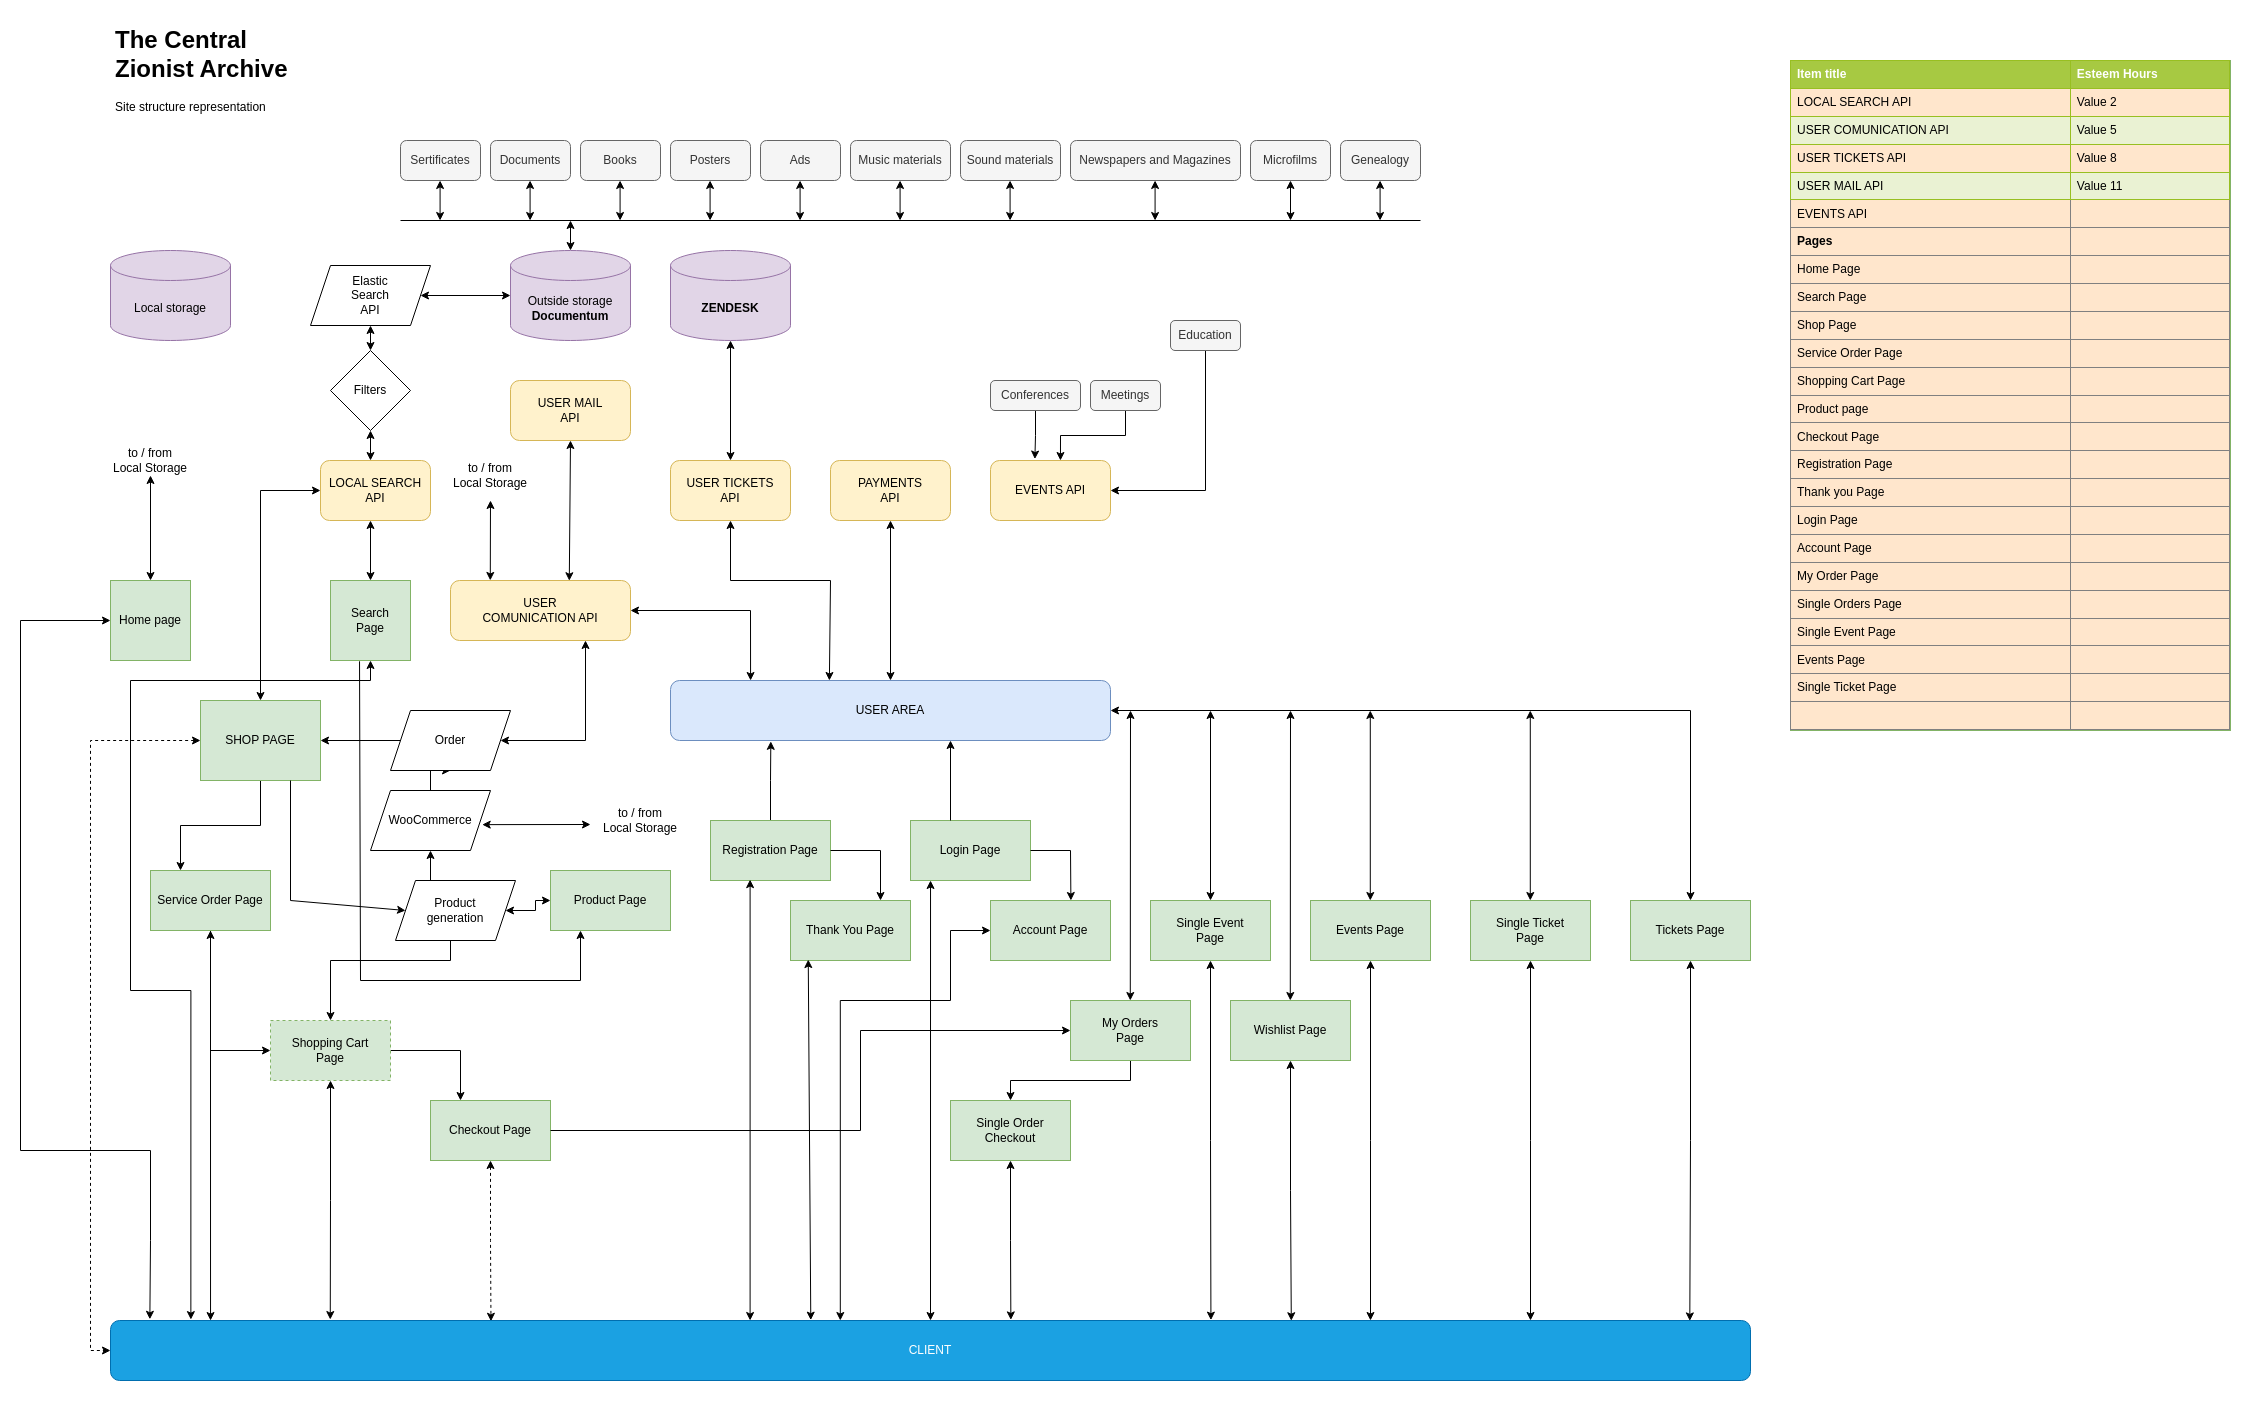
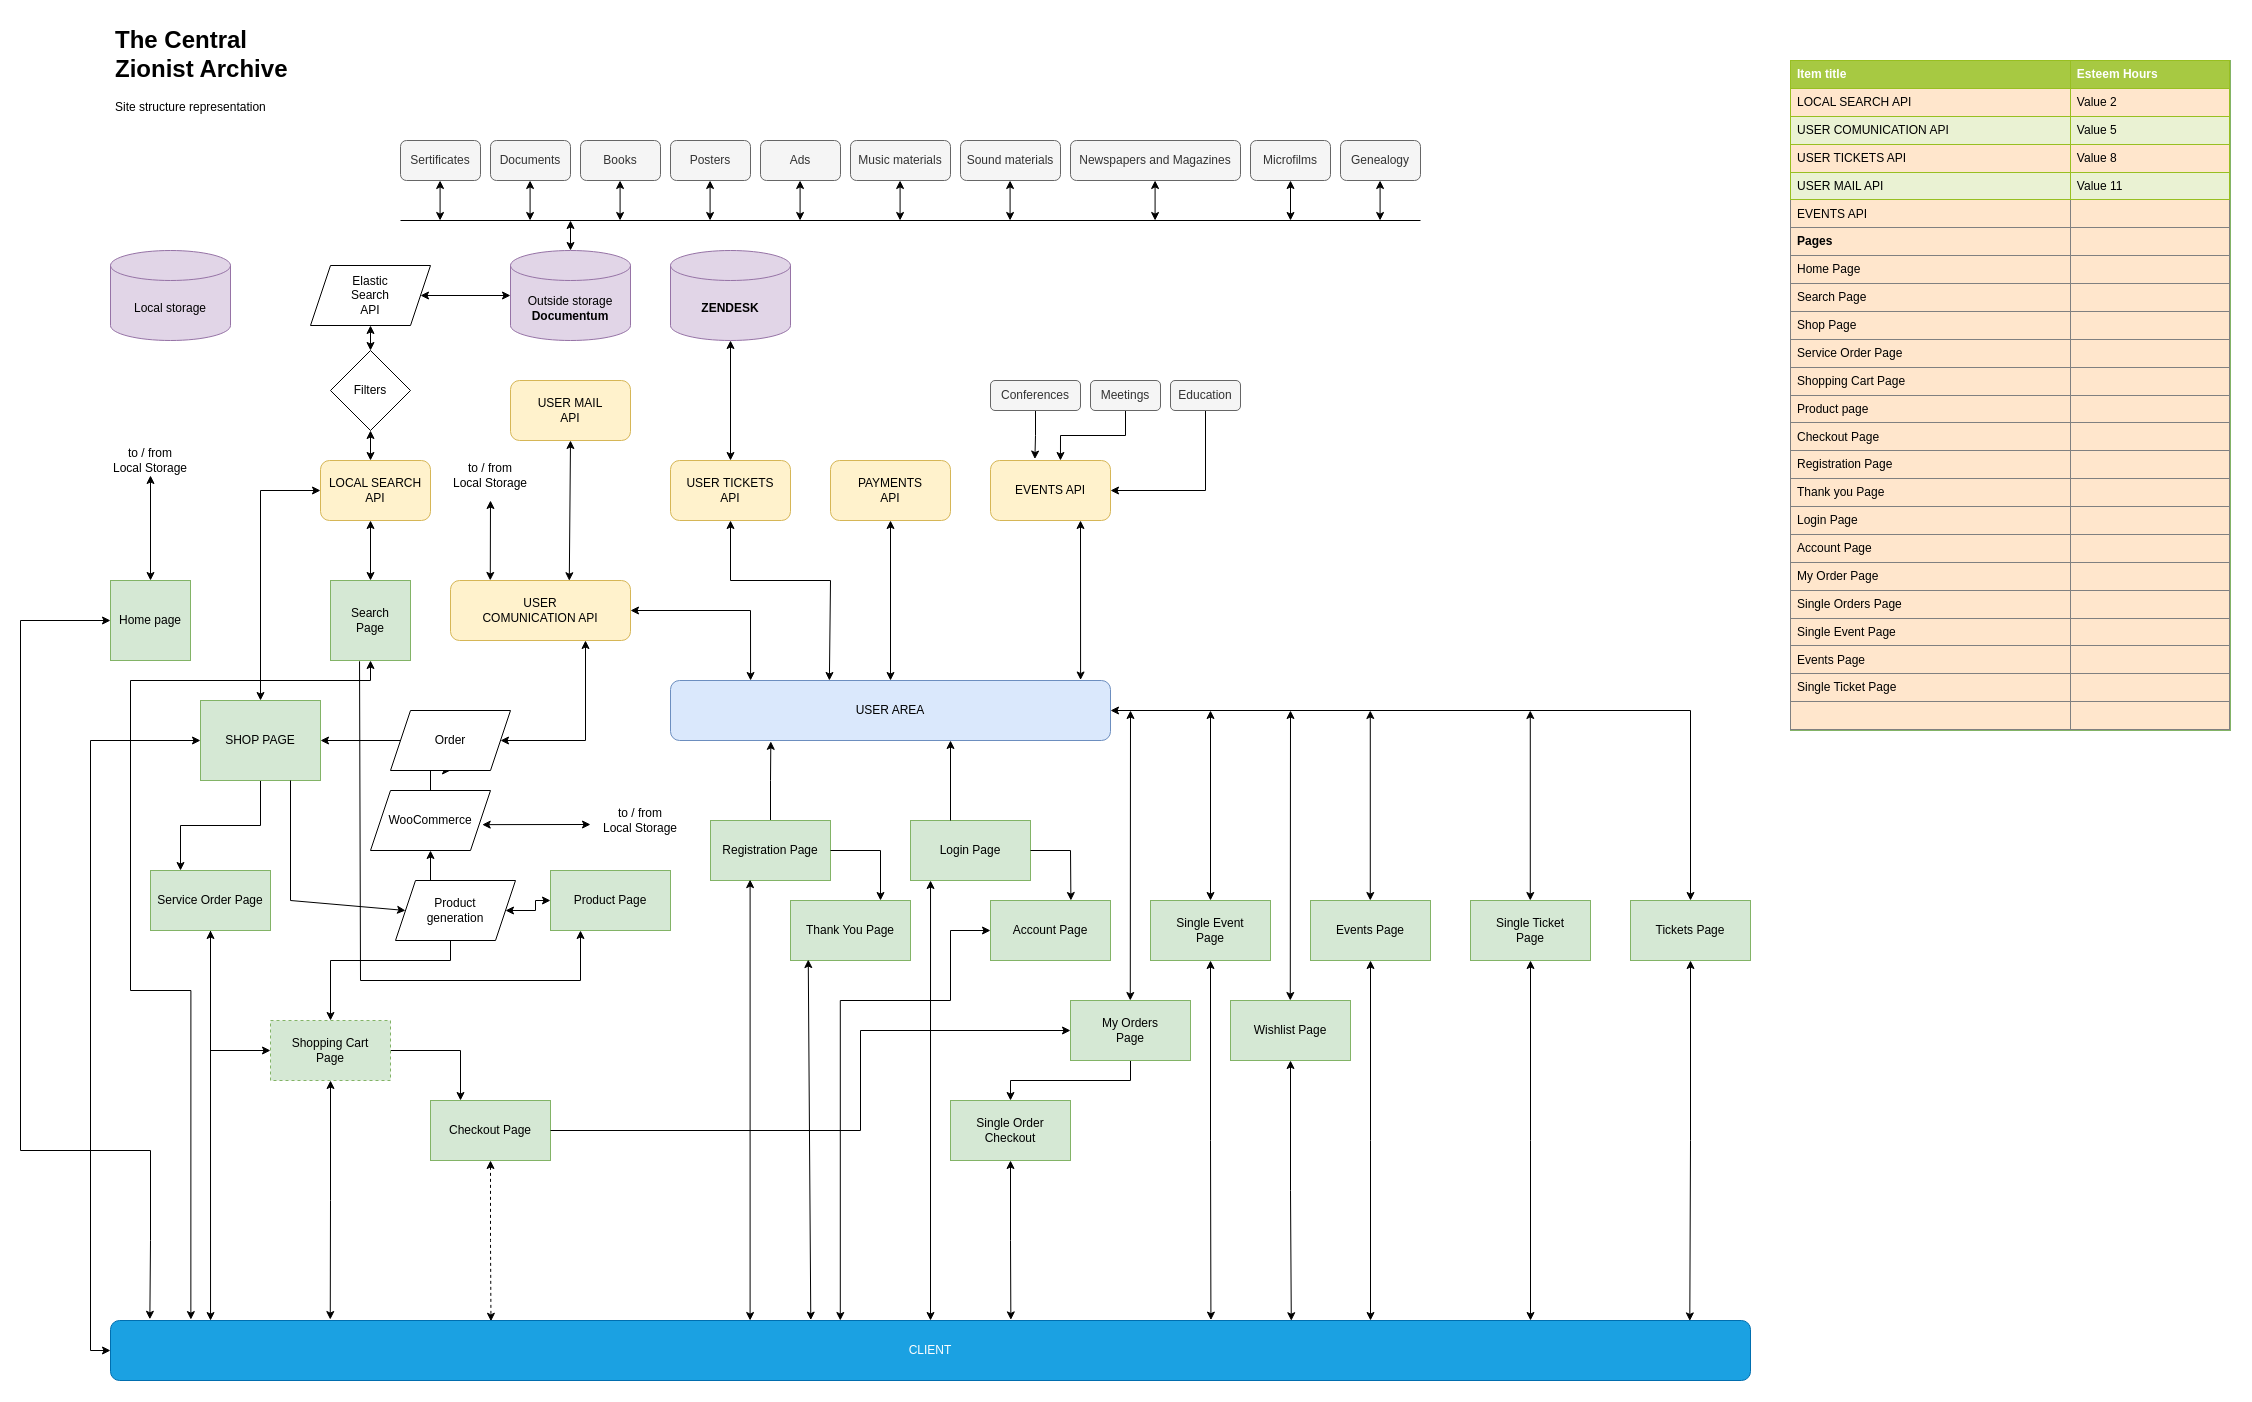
node "Education": moved (1206, 336) -> (1206, 396)
edge "EVENTS API" -- "USER AREA": added
edge "SHOP PAGE" -- "CLIENT": style dashed -> solid
